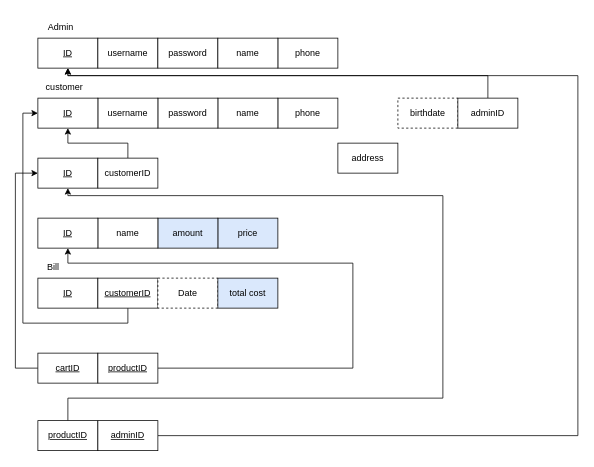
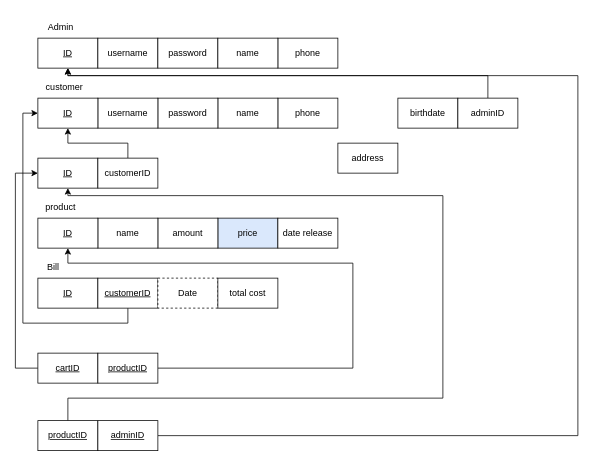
node "birthdate": style dashed -> solid
node "product": added
node "amount": fillcolor #dae8fc -> #ffffff
node "date release": added
node "total cost": fillcolor #dae8fc -> #ffffff
